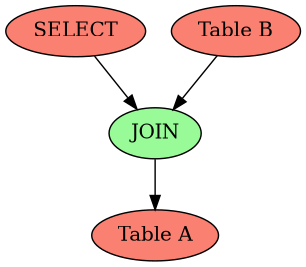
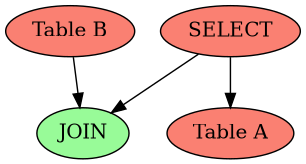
edge "JOIN" -> "Table A": now "SELECT" -> "Table A"
